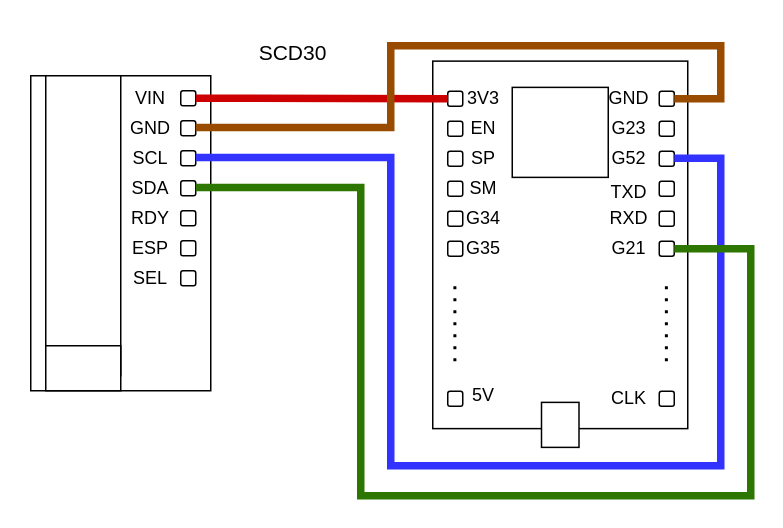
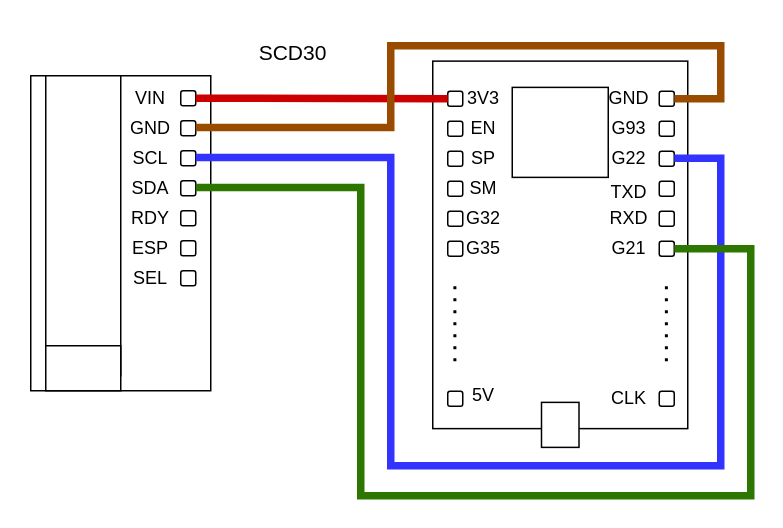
node "G23": label "G23" -> "G93"
node "G52": label "G52" -> "G22"
node "G34": label "G34" -> "G32"
